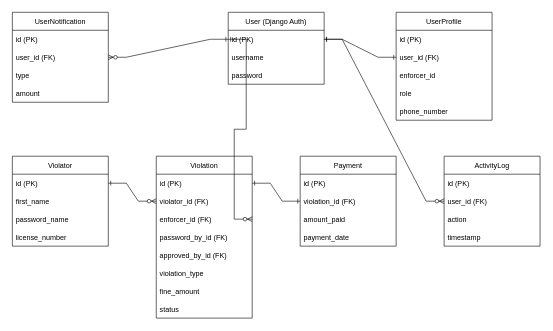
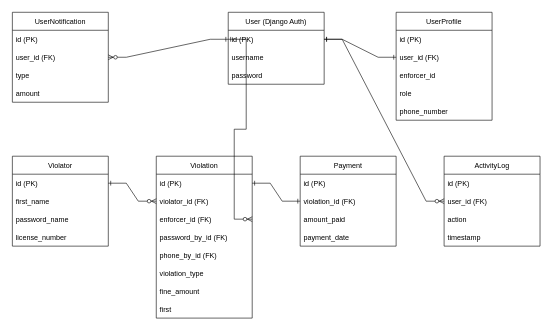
node "approved_by_id (FK)": label "approved_by_id (FK)" -> "phone_by_id (FK)"
node "status": label "status" -> "first"
